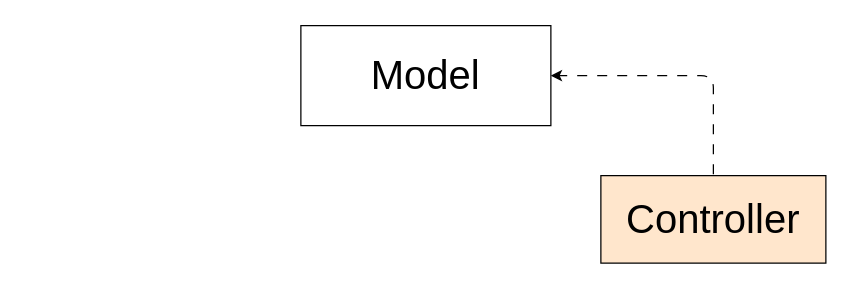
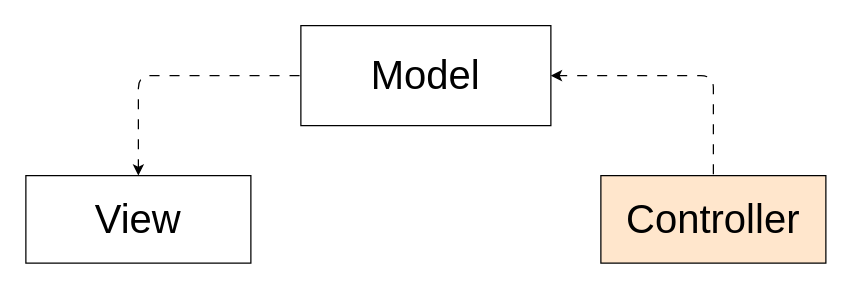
edge "Model" -> "View": added
node "View": added
